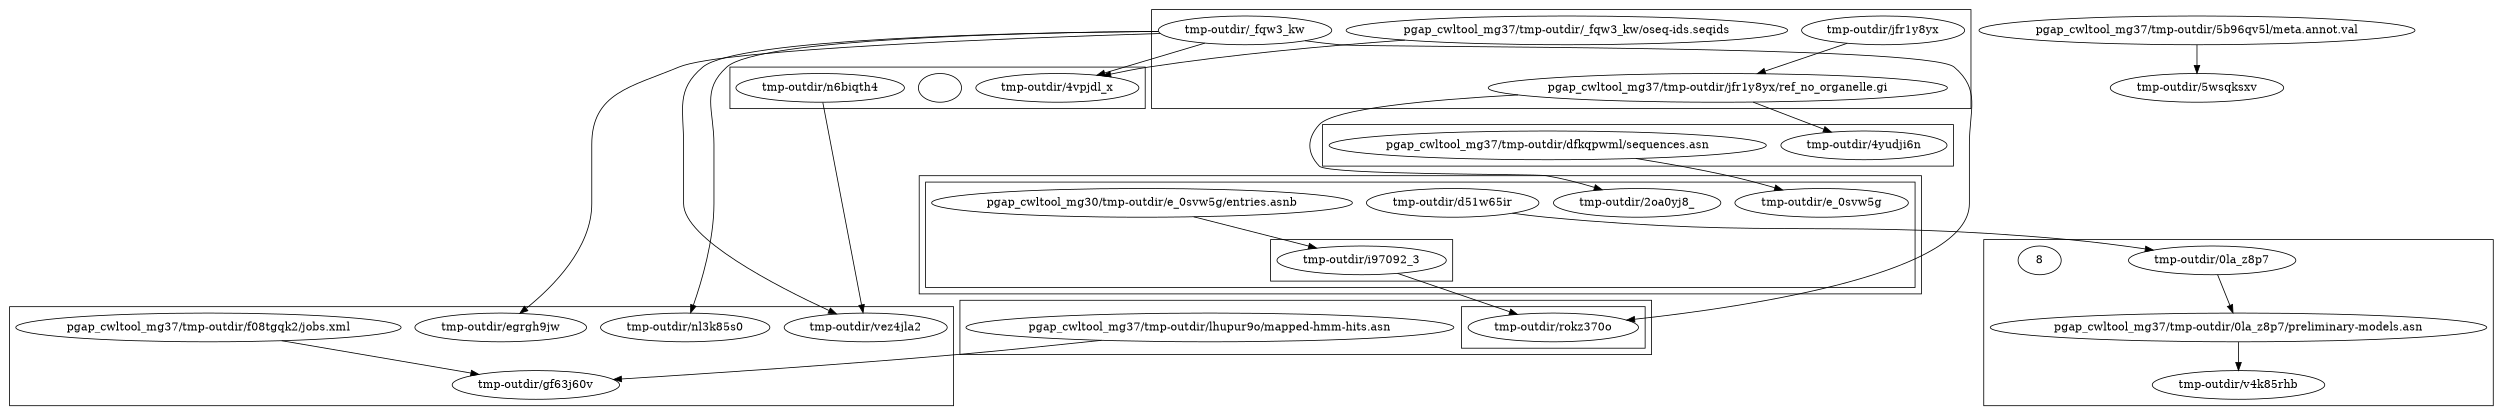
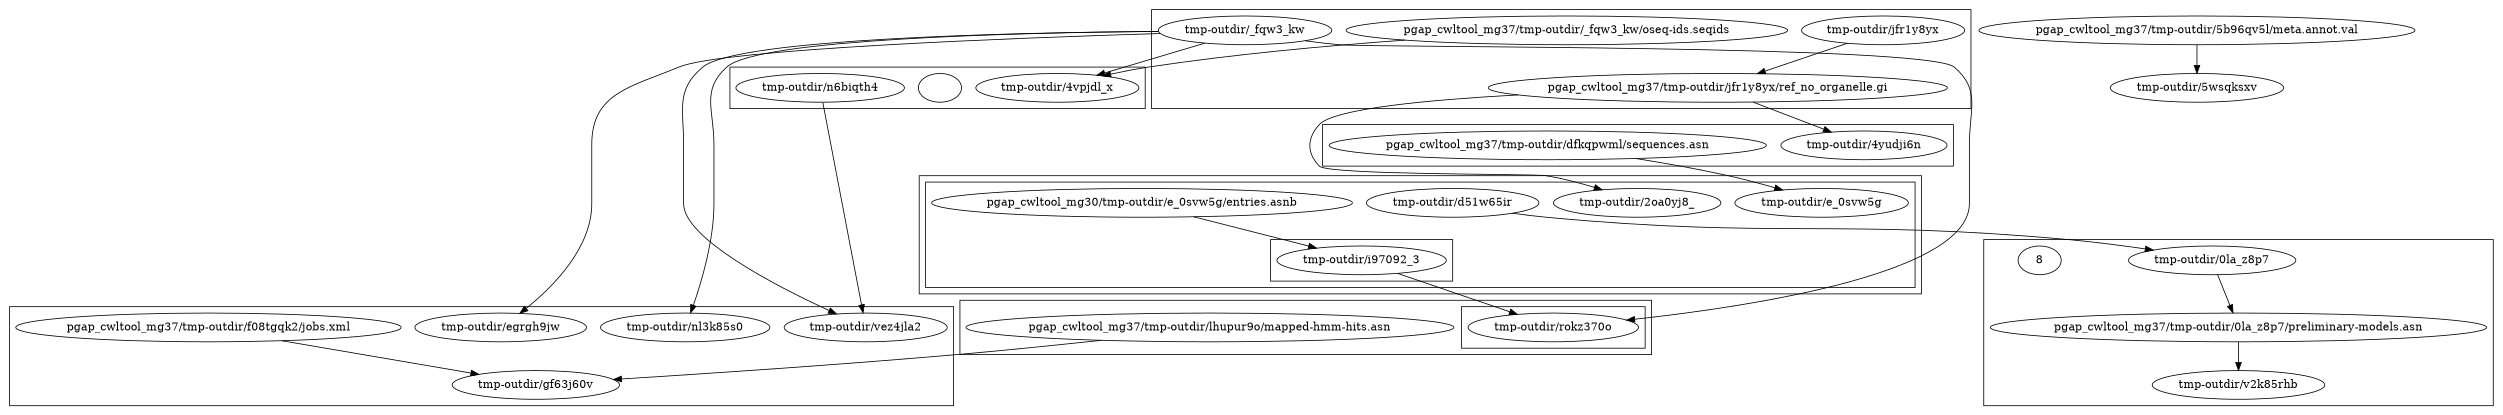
node "tmp-outdir/v4k85rhb": label "tmp-outdir/v4k85rhb" -> "tmp-outdir/v2k85rhb"
